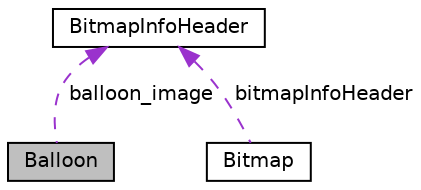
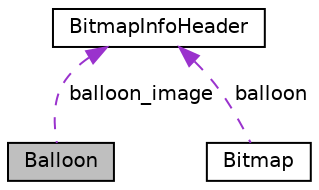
edge "Bitmap" -> "BitmapInfoHeader": label " bitmapInfoHeader" -> " balloon"
